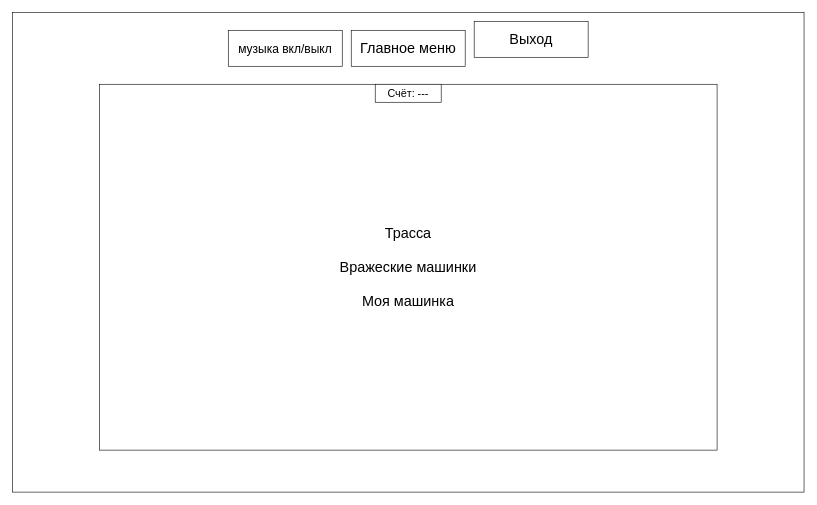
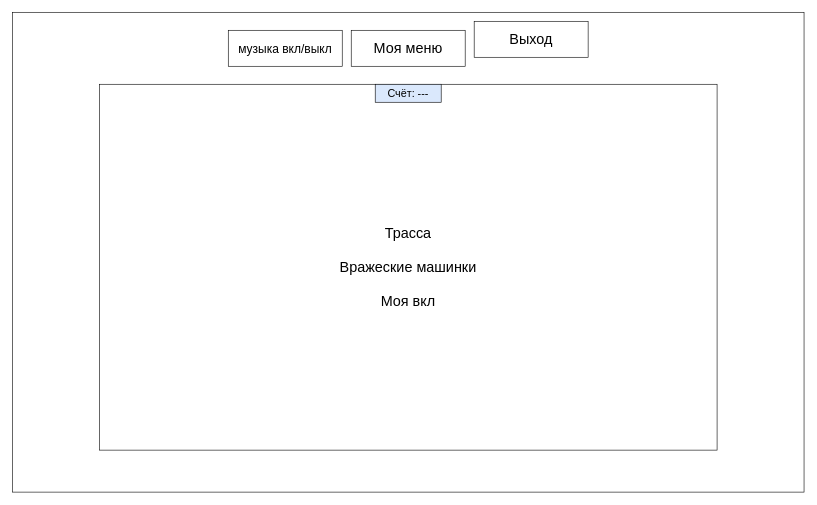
node "Главное меню": label "Главное меню" -> "Моя меню"
node "Счёт: ---": fillcolor #ffffff -> #dae8fc
node "Трасса Вражеские машинки Моя машинка": label "Трасса Вражеские машинки Моя машинка" -> "Трасса Вражеские машинки Моя вкл"
